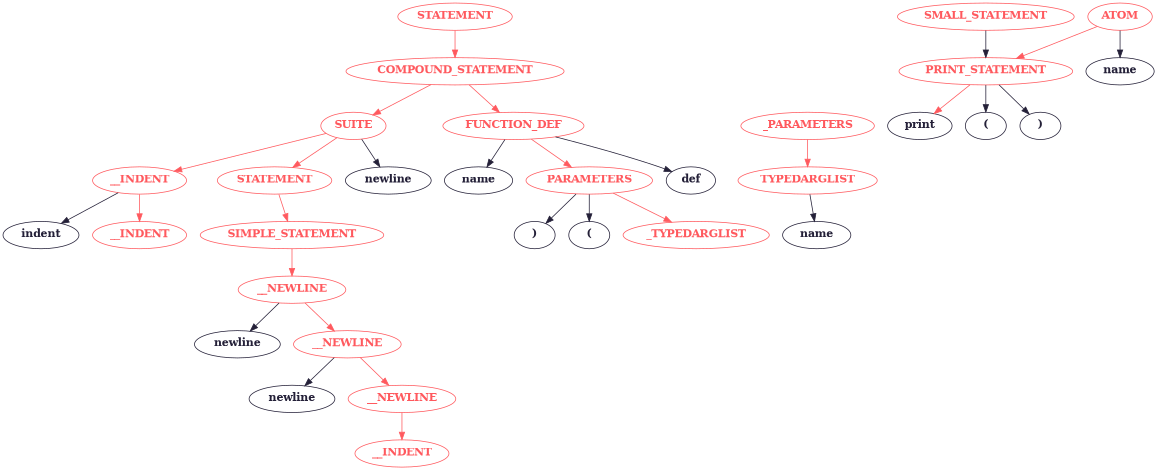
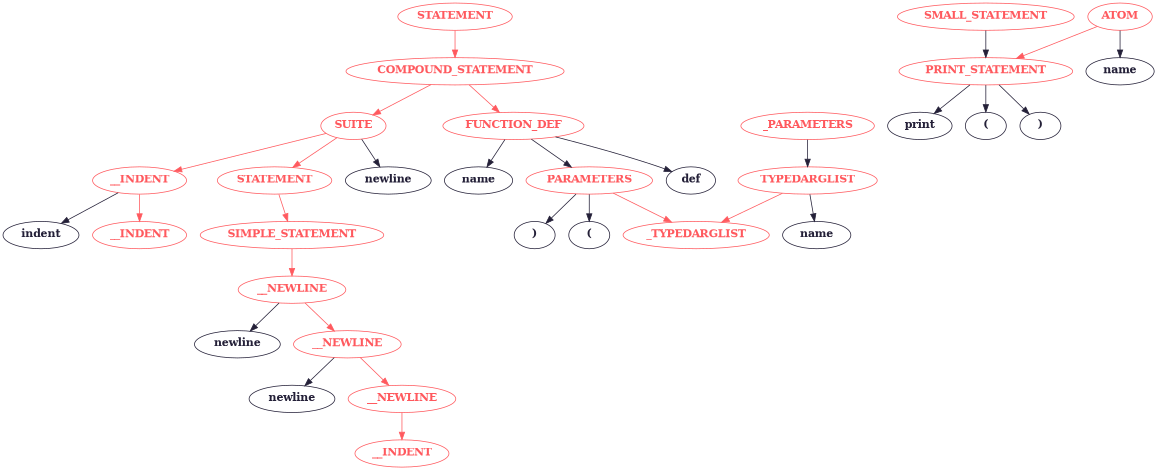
edge "PRINT_STATEMENT" -> "print": color #ff595e -> #242038
edge "_PARAMETERS" -> "TYPEDARGLIST": color #ff595e -> #242038
edge "FUNCTION_DEF" -> "PARAMETERS": color #ff595e -> #242038
edge "TYPEDARGLIST" -> "_TYPEDARGLIST": added
